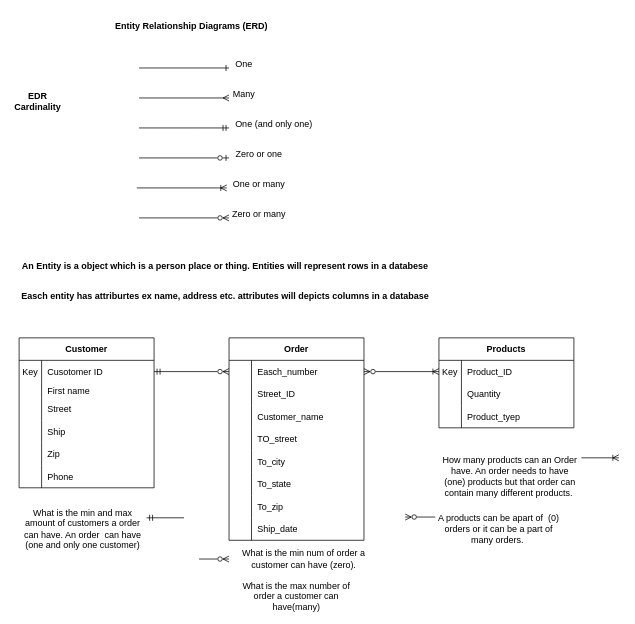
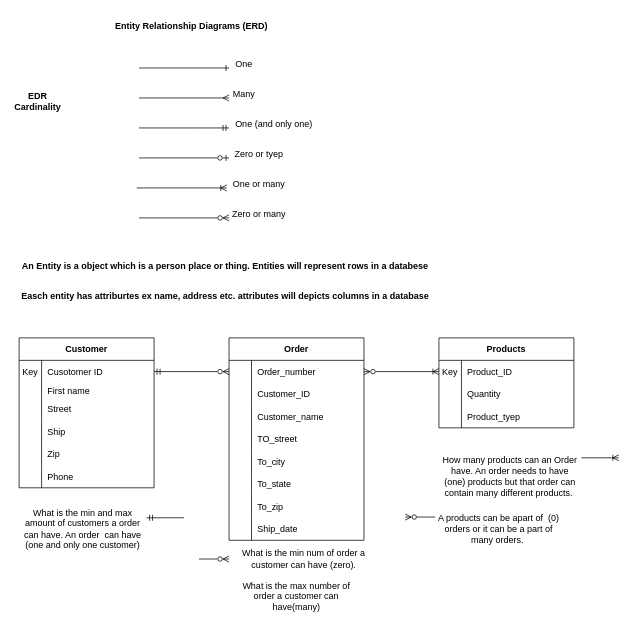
node "Zero or one": label "Zero or one" -> "Zero or tyep"
node "Easch_number": label "Easch_number" -> "Order_number"
node "Street_ID": label "Street_ID" -> "Customer_ID"
